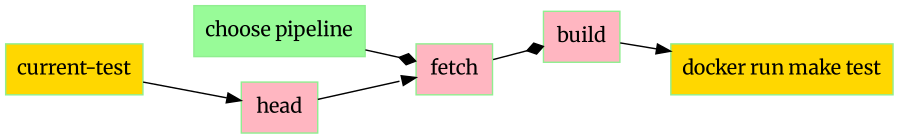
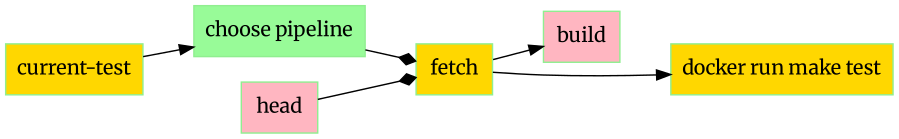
edge "build" -> "docker run make test": now "fetch" -> "docker run make test"
edge "fetch" -> "build": arrowhead diamond -> normal
node "fetch": fillcolor lightpink -> gold
edge "current-test" -> "head": now "current-test" -> "choose pipeline"
edge "head" -> "fetch": arrowhead normal -> diamond
